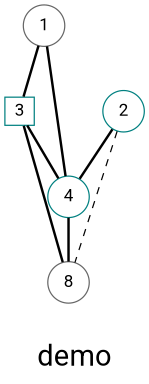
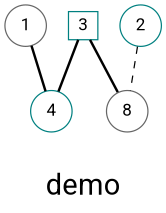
edge "1" -- "3": removed
edge "2" -- "4": removed
edge "4" -- "8": removed
